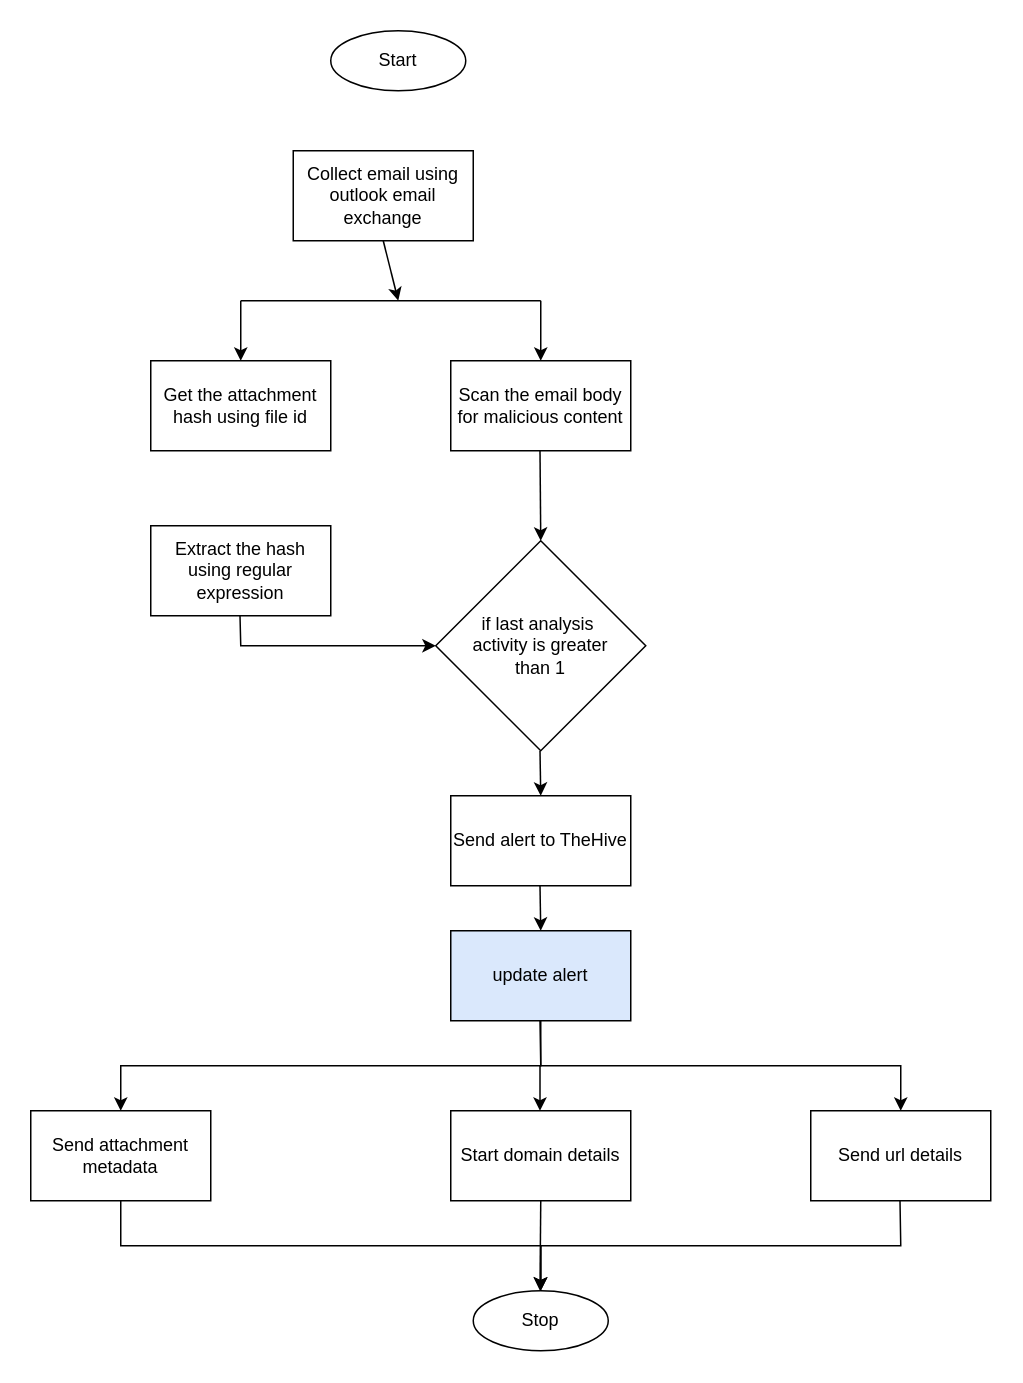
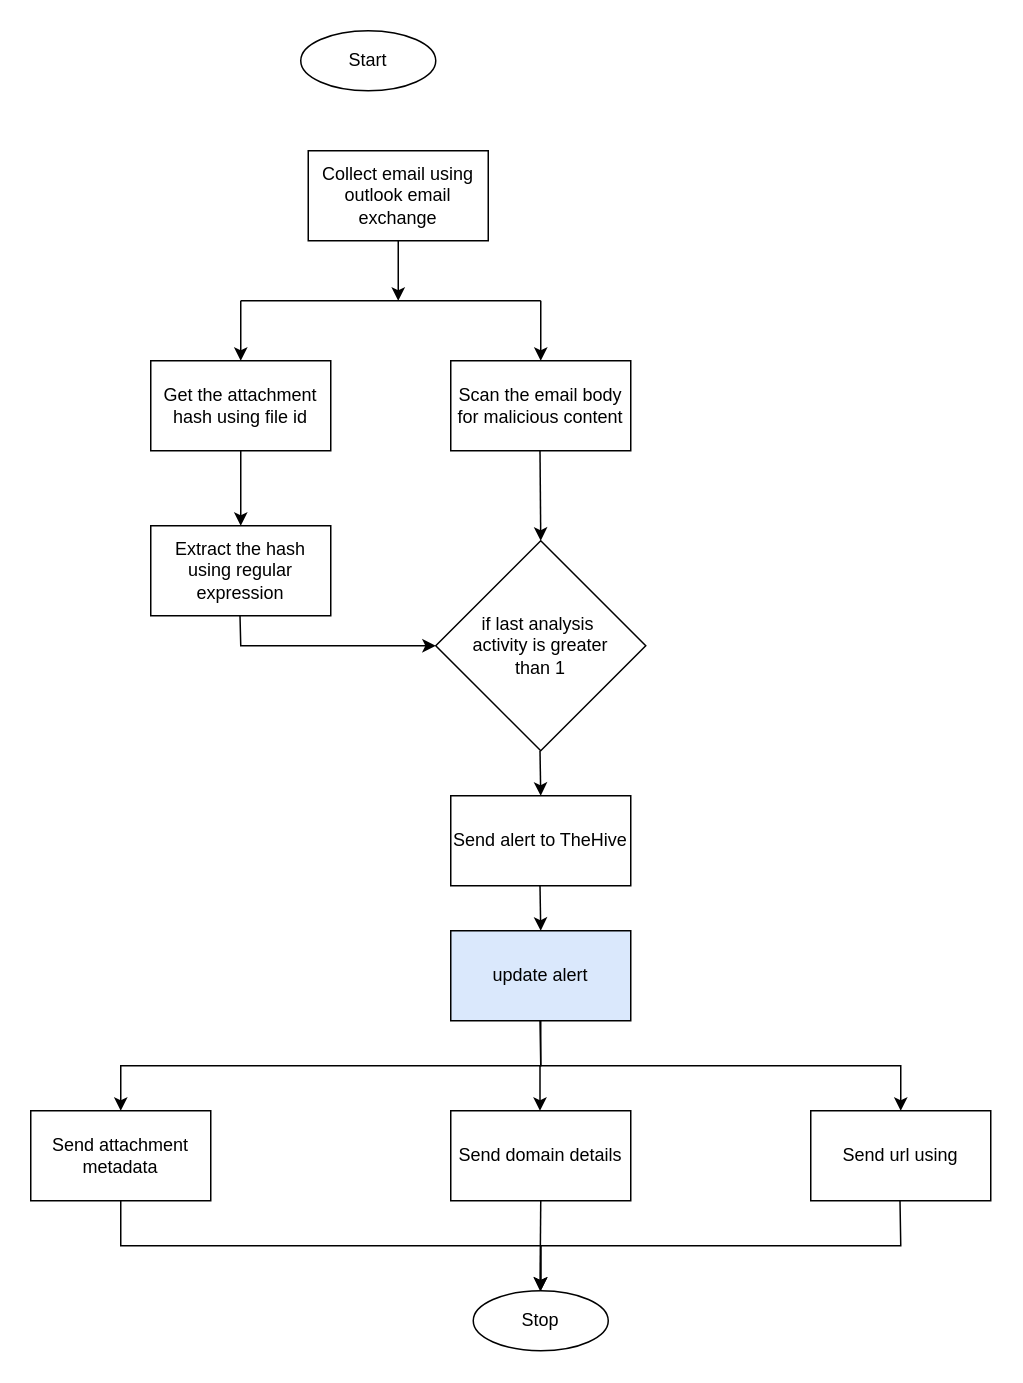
node "Start": moved (398, 61) -> (368, 61)
node "Collect email using outlook email exchange": moved (383, 196) -> (398, 196)
edge "Get the attachment hash using file id" -> "Extract the hash using regular expression": added
node "Start domain details": label "Start domain details" -> "Send domain details"
node "Send url details": label "Send url details" -> "Send url using"
